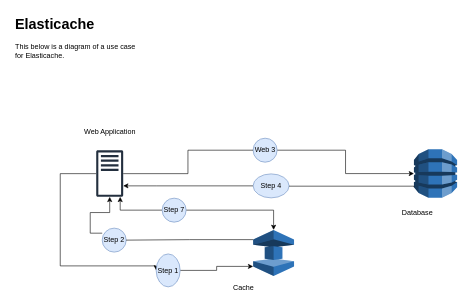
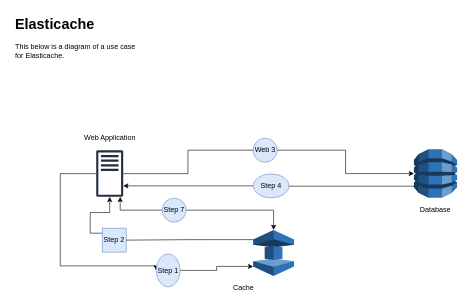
node "Web Application": moved (110, 132) -> (110, 138)
node "Database": moved (418, 213) -> (436, 210)
node "Step 2": shape ellipse -> rectangle
